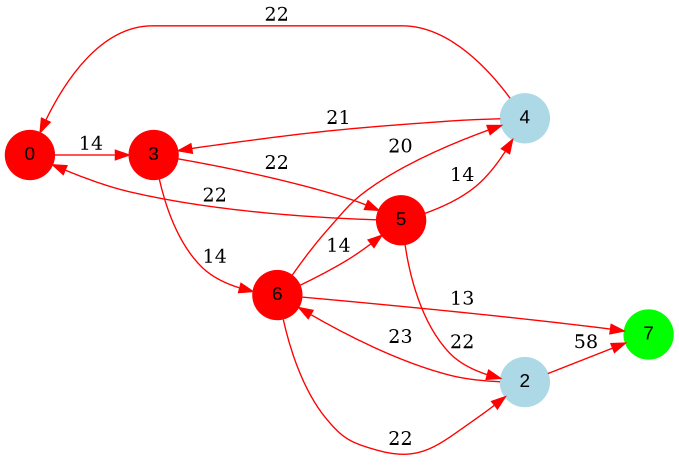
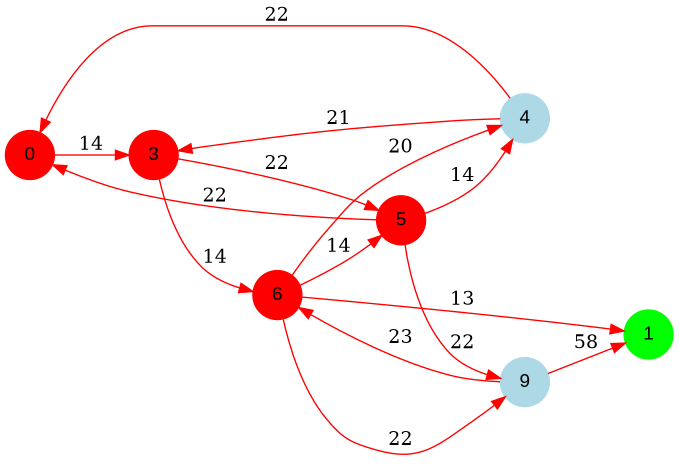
node "7": label "7" -> "1"
node "2": label "2" -> "9"
